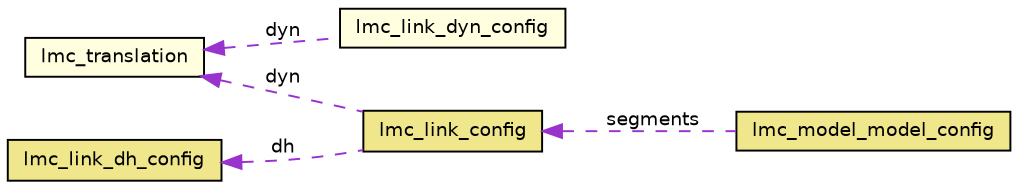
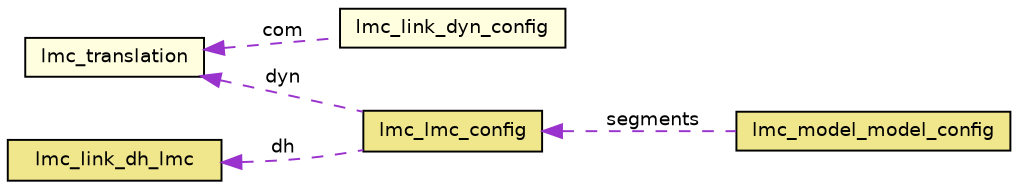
edge "lmc_link_dyn_config" -> "lmc_translation": label " dyn" -> " com"
node "lmc_link_config": label "lmc_link_config" -> "lmc_lmc_config"
node "lmc_link_dh_config": label "lmc_link_dh_config" -> "lmc_link_dh_lmc"
